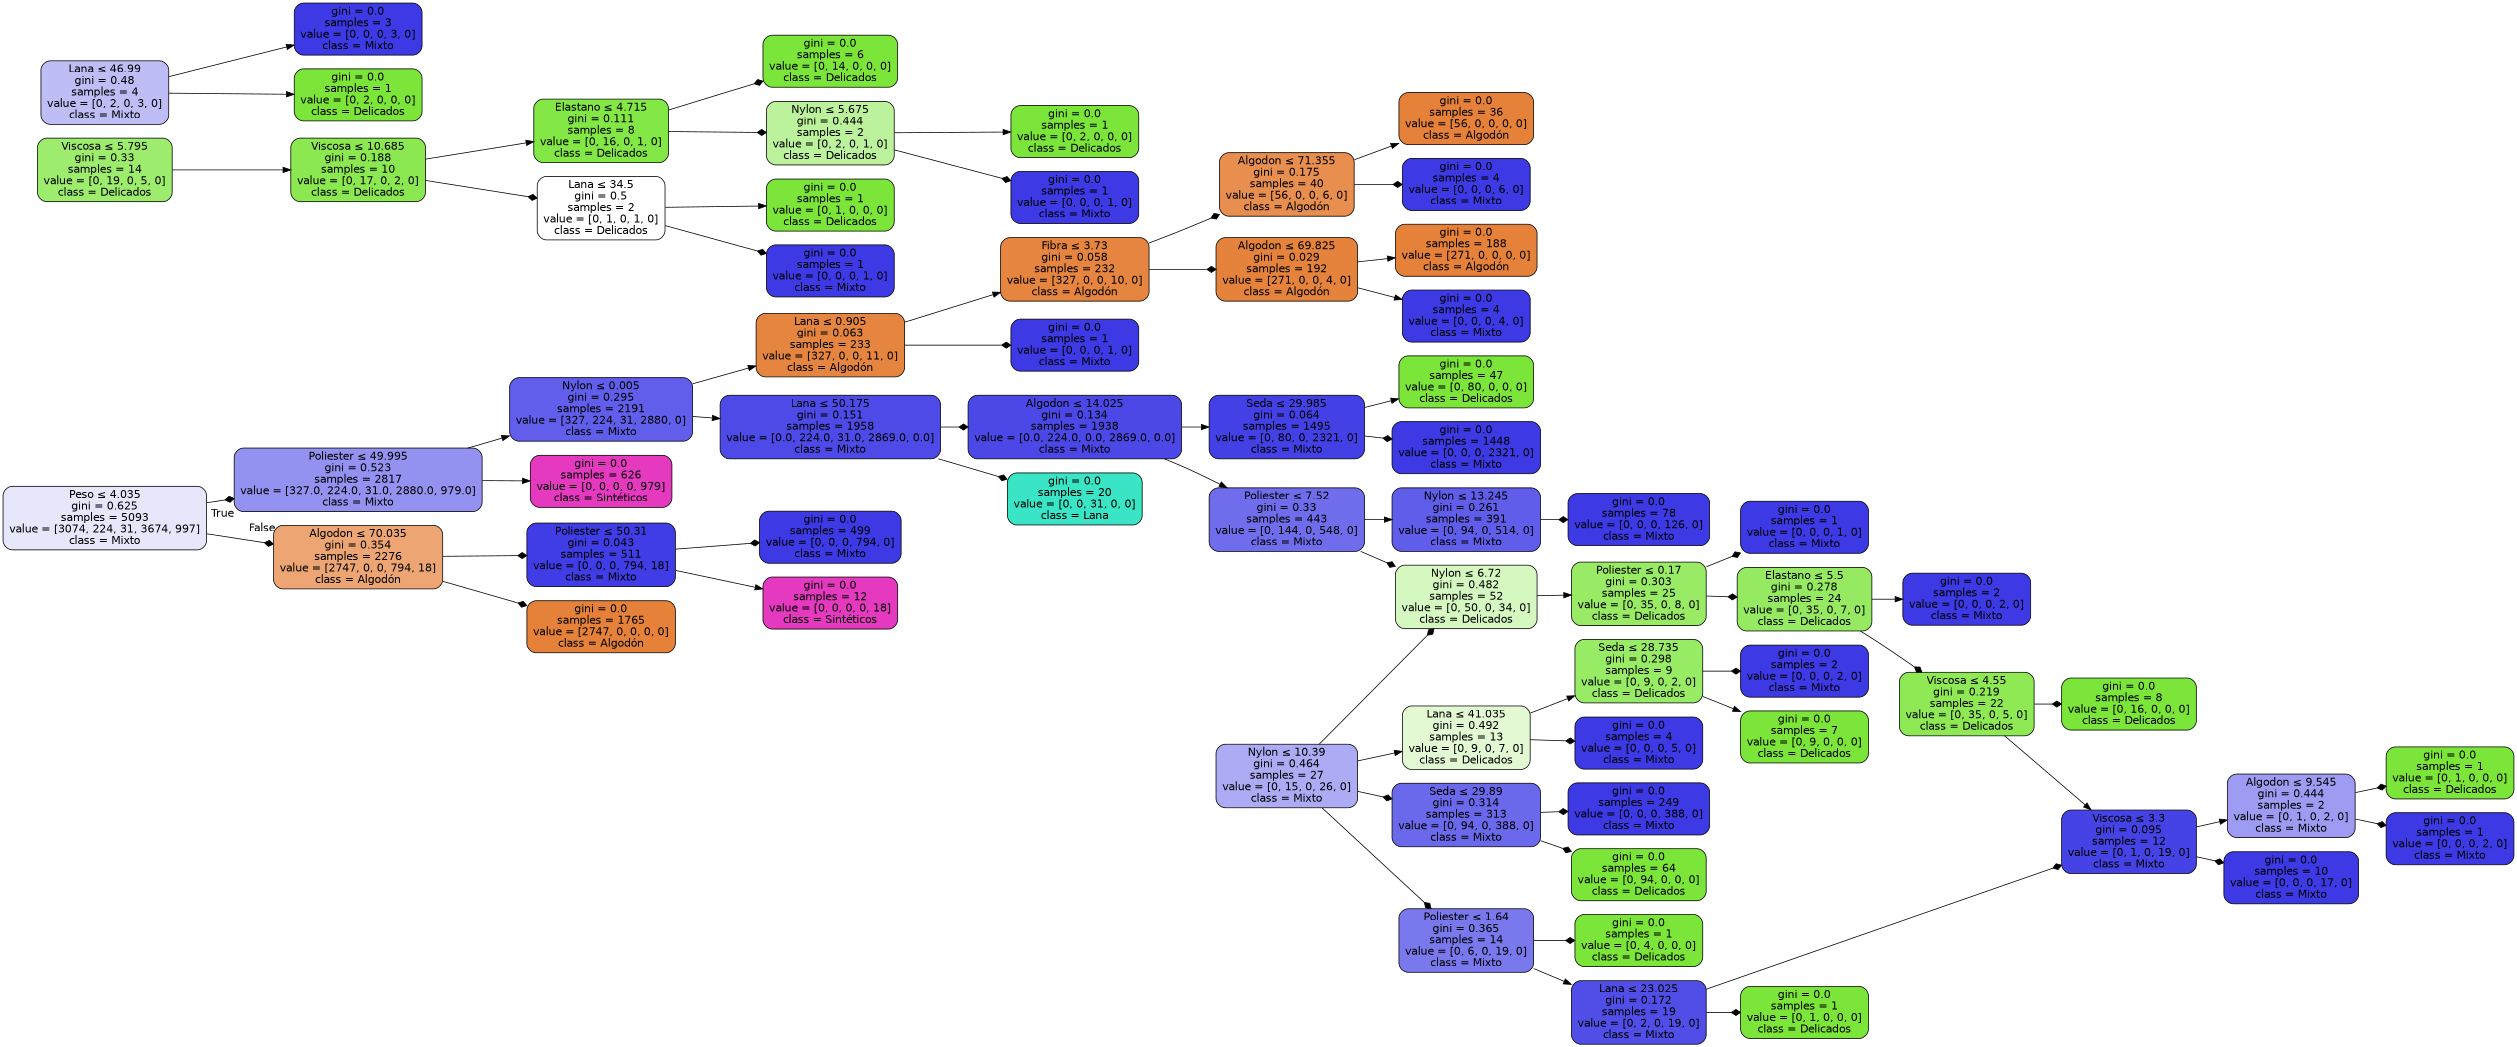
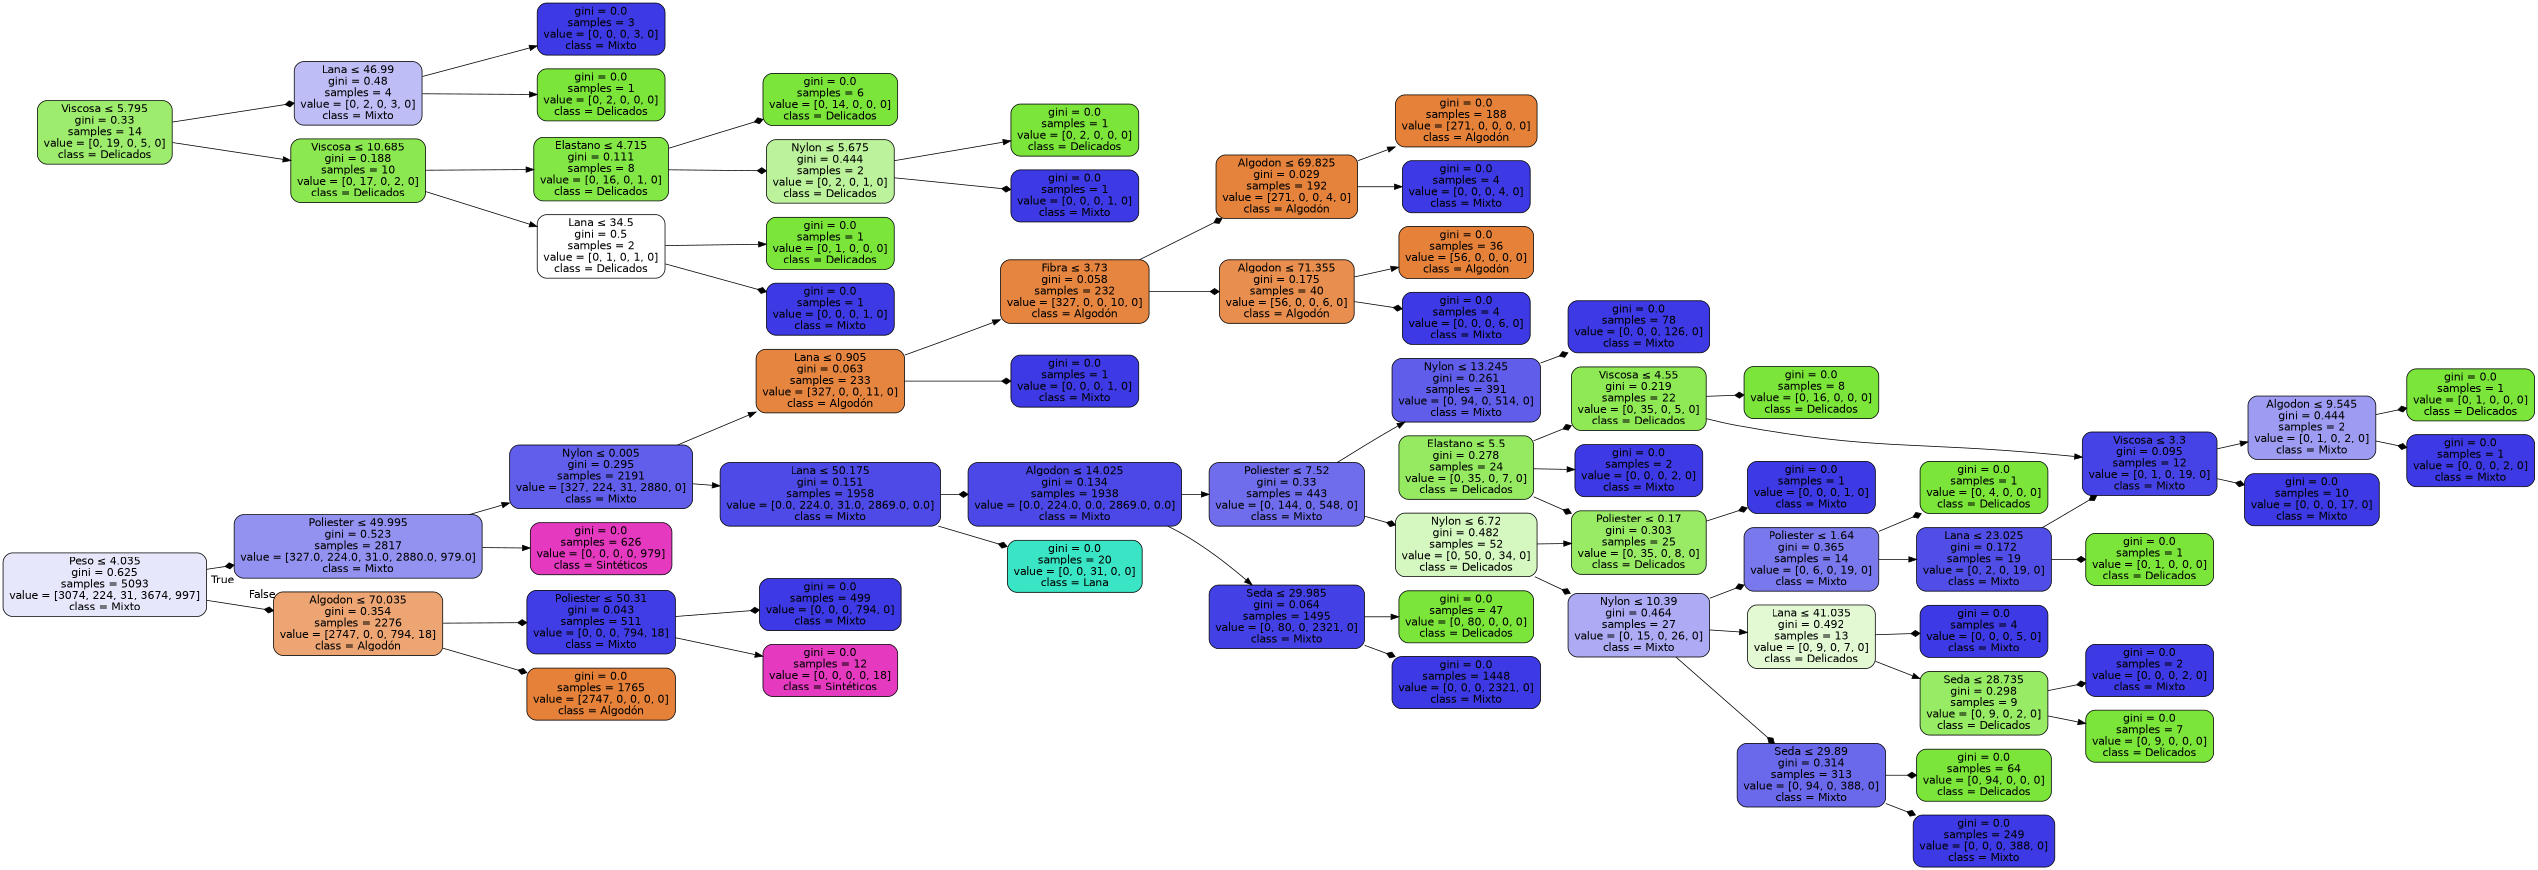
edge "Viscosa ≤ 5.795" -> "Lana ≤ 46.99": added
edge "Viscosa ≤ 10.685" -> "Lana ≤ 34.5": arrowhead diamond -> normal
edge "Poliester ≤ 0.17" -> "Elastano ≤ 5.5": reversed
edge "Nylon ≤ 10.39" -> "Nylon ≤ 6.72": reversed
